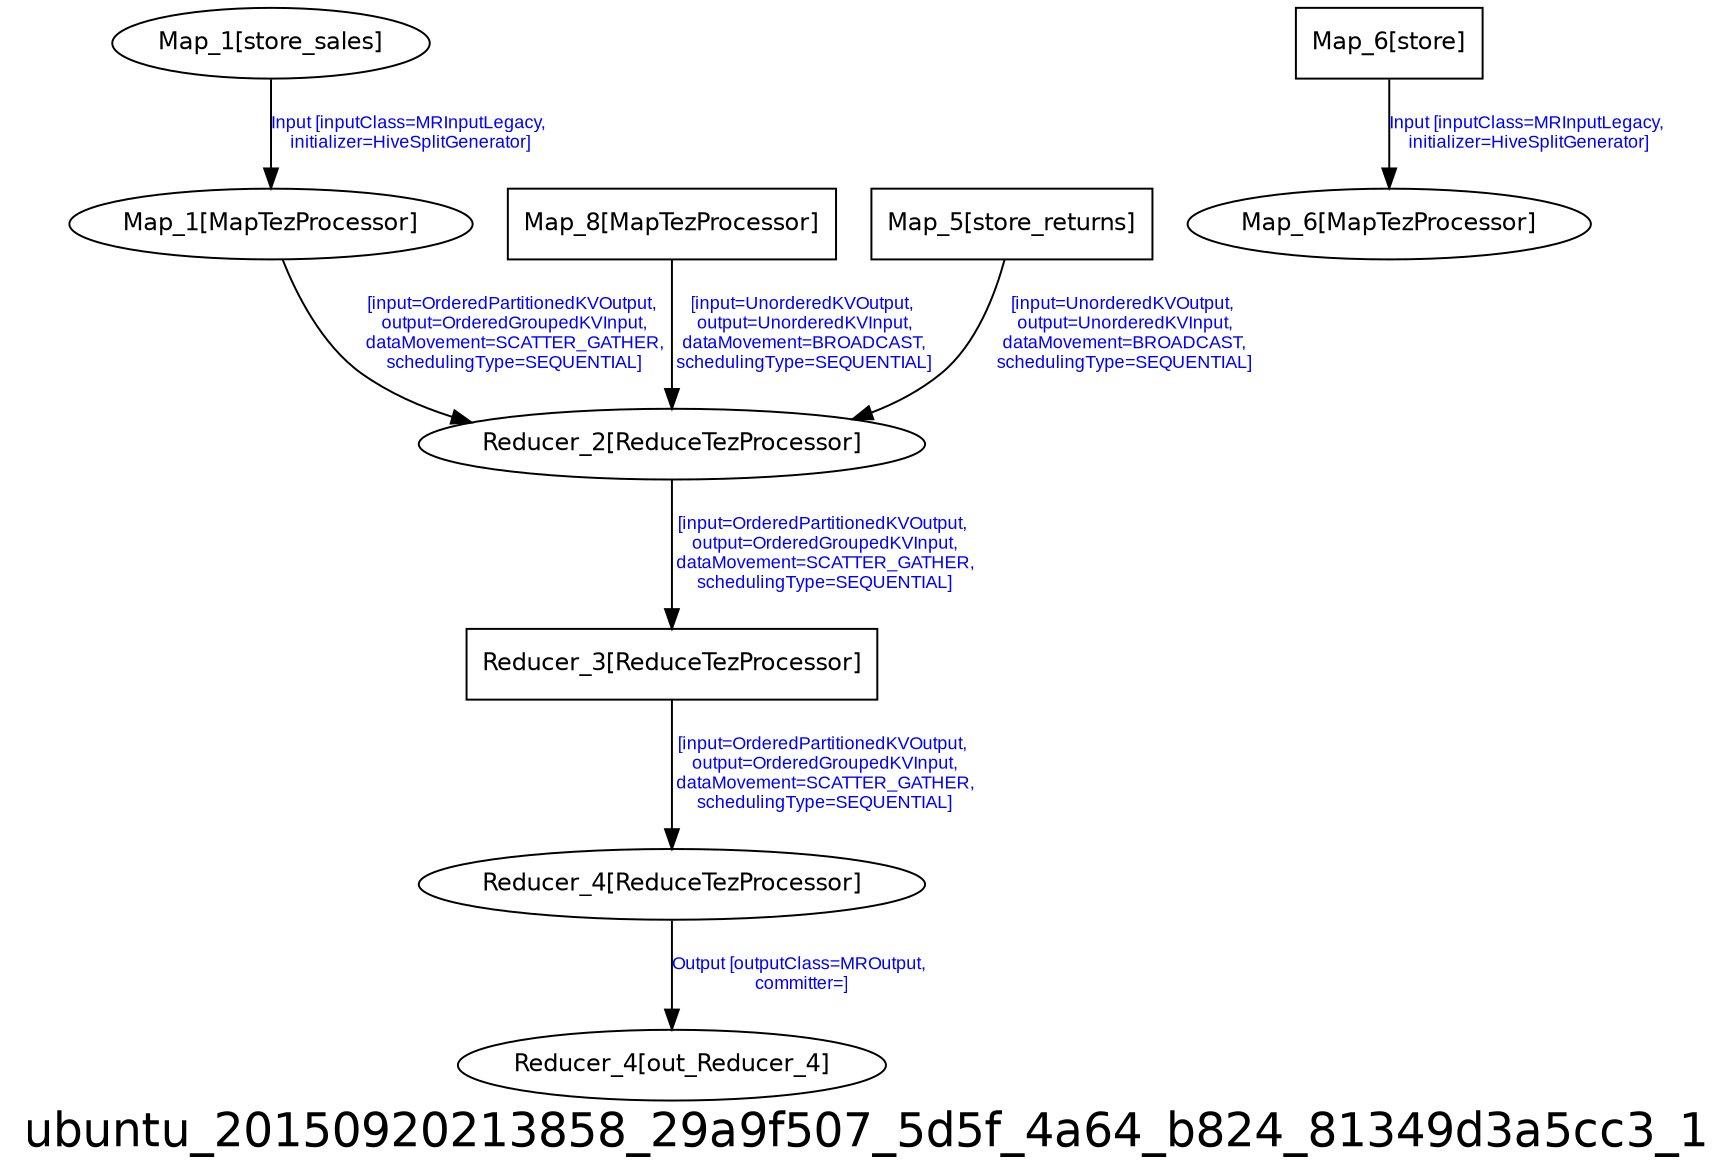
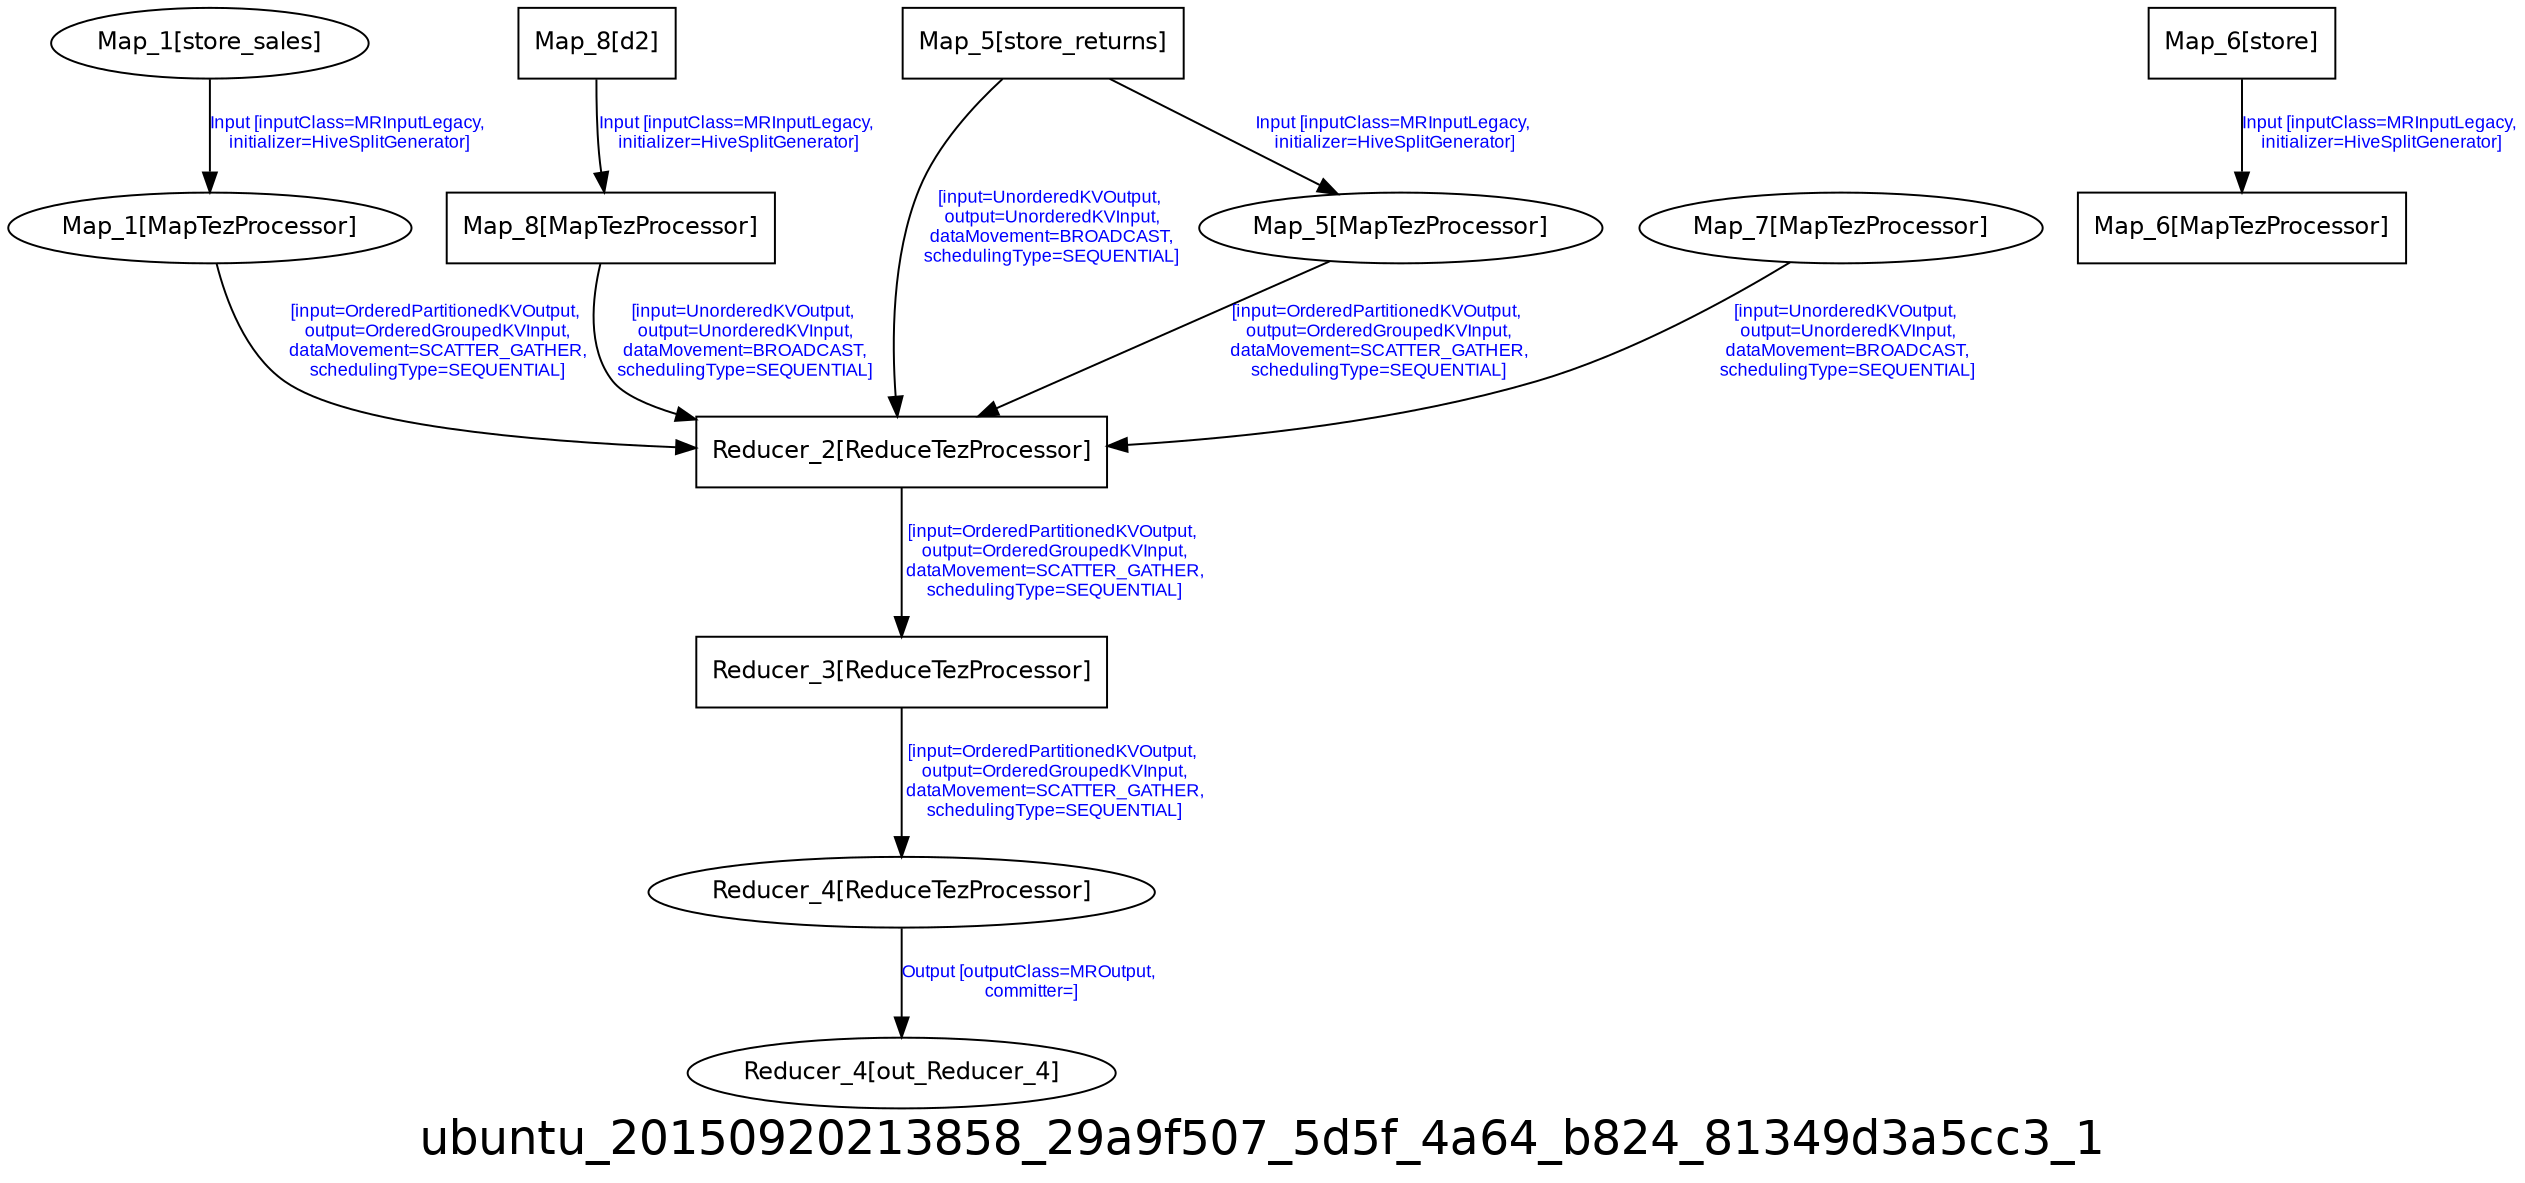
node "Map_8[d2]": added
node "Map_6[MapTezProcessor]": shape ellipse -> box
node "Map_5[MapTezProcessor]": added
node "Map_7[MapTezProcessor]": added
node "Reducer_2[ReduceTezProcessor]": shape ellipse -> box
